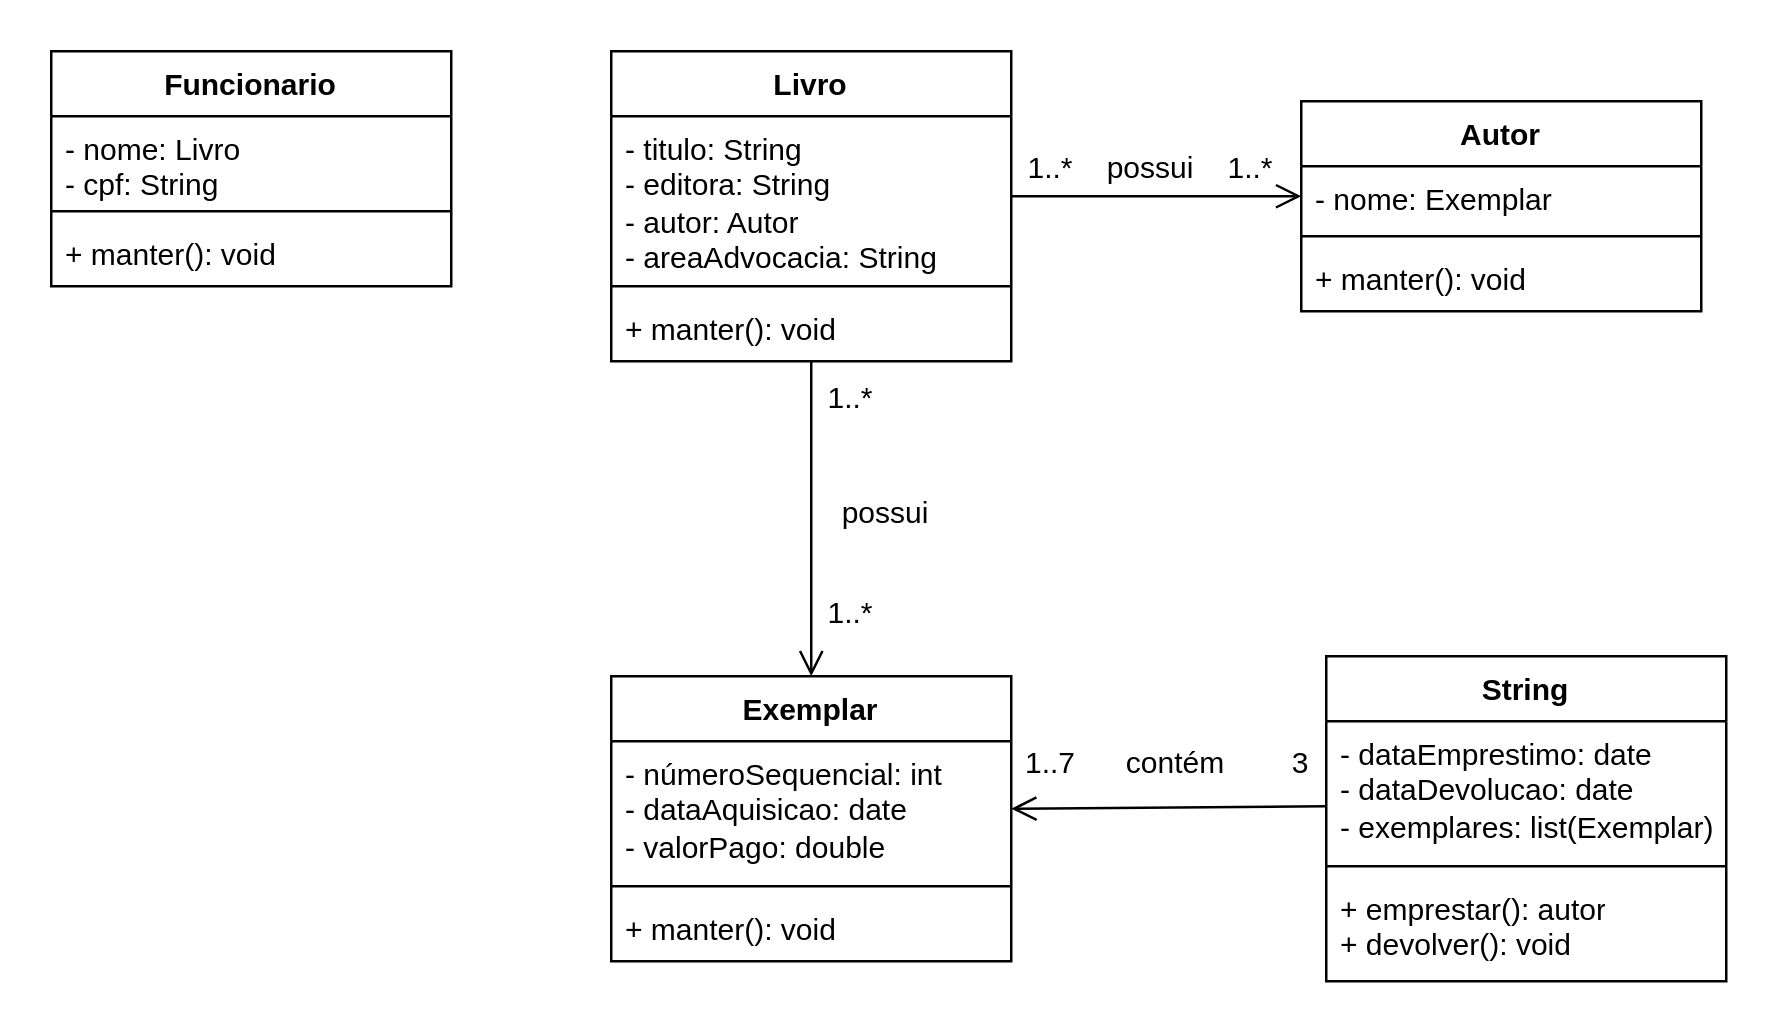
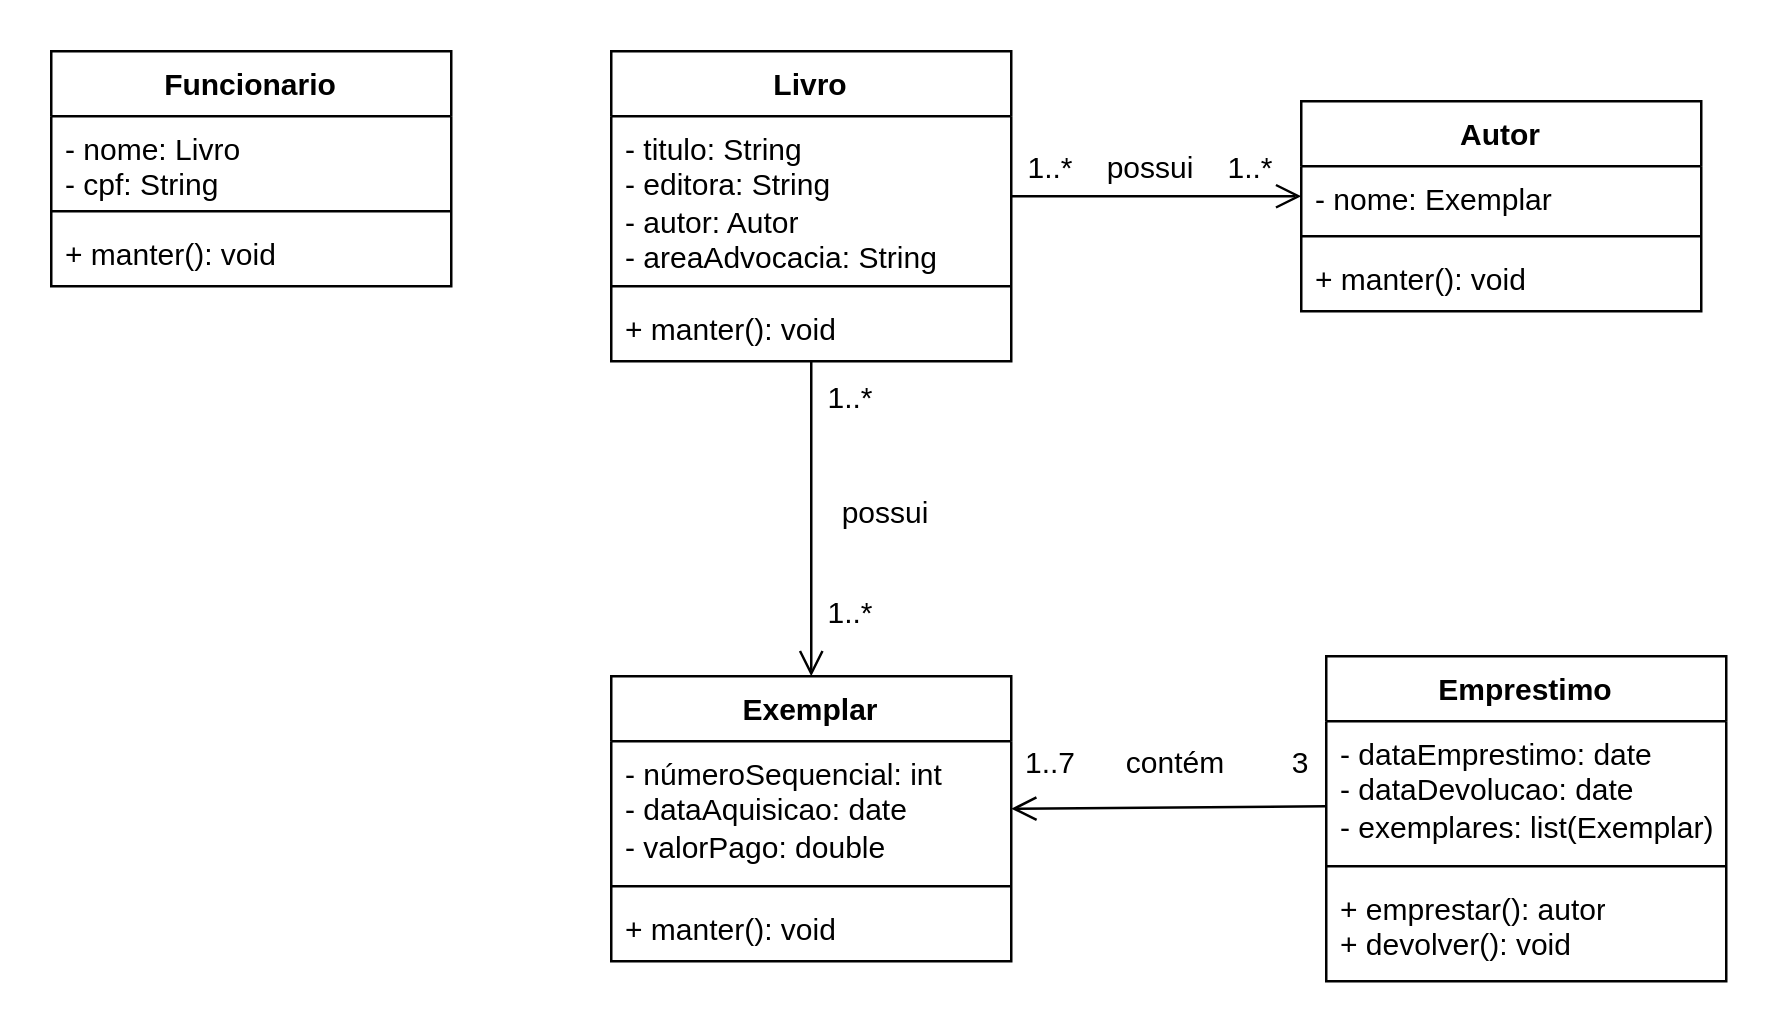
node "String": label "String" -> "Emprestimo"
